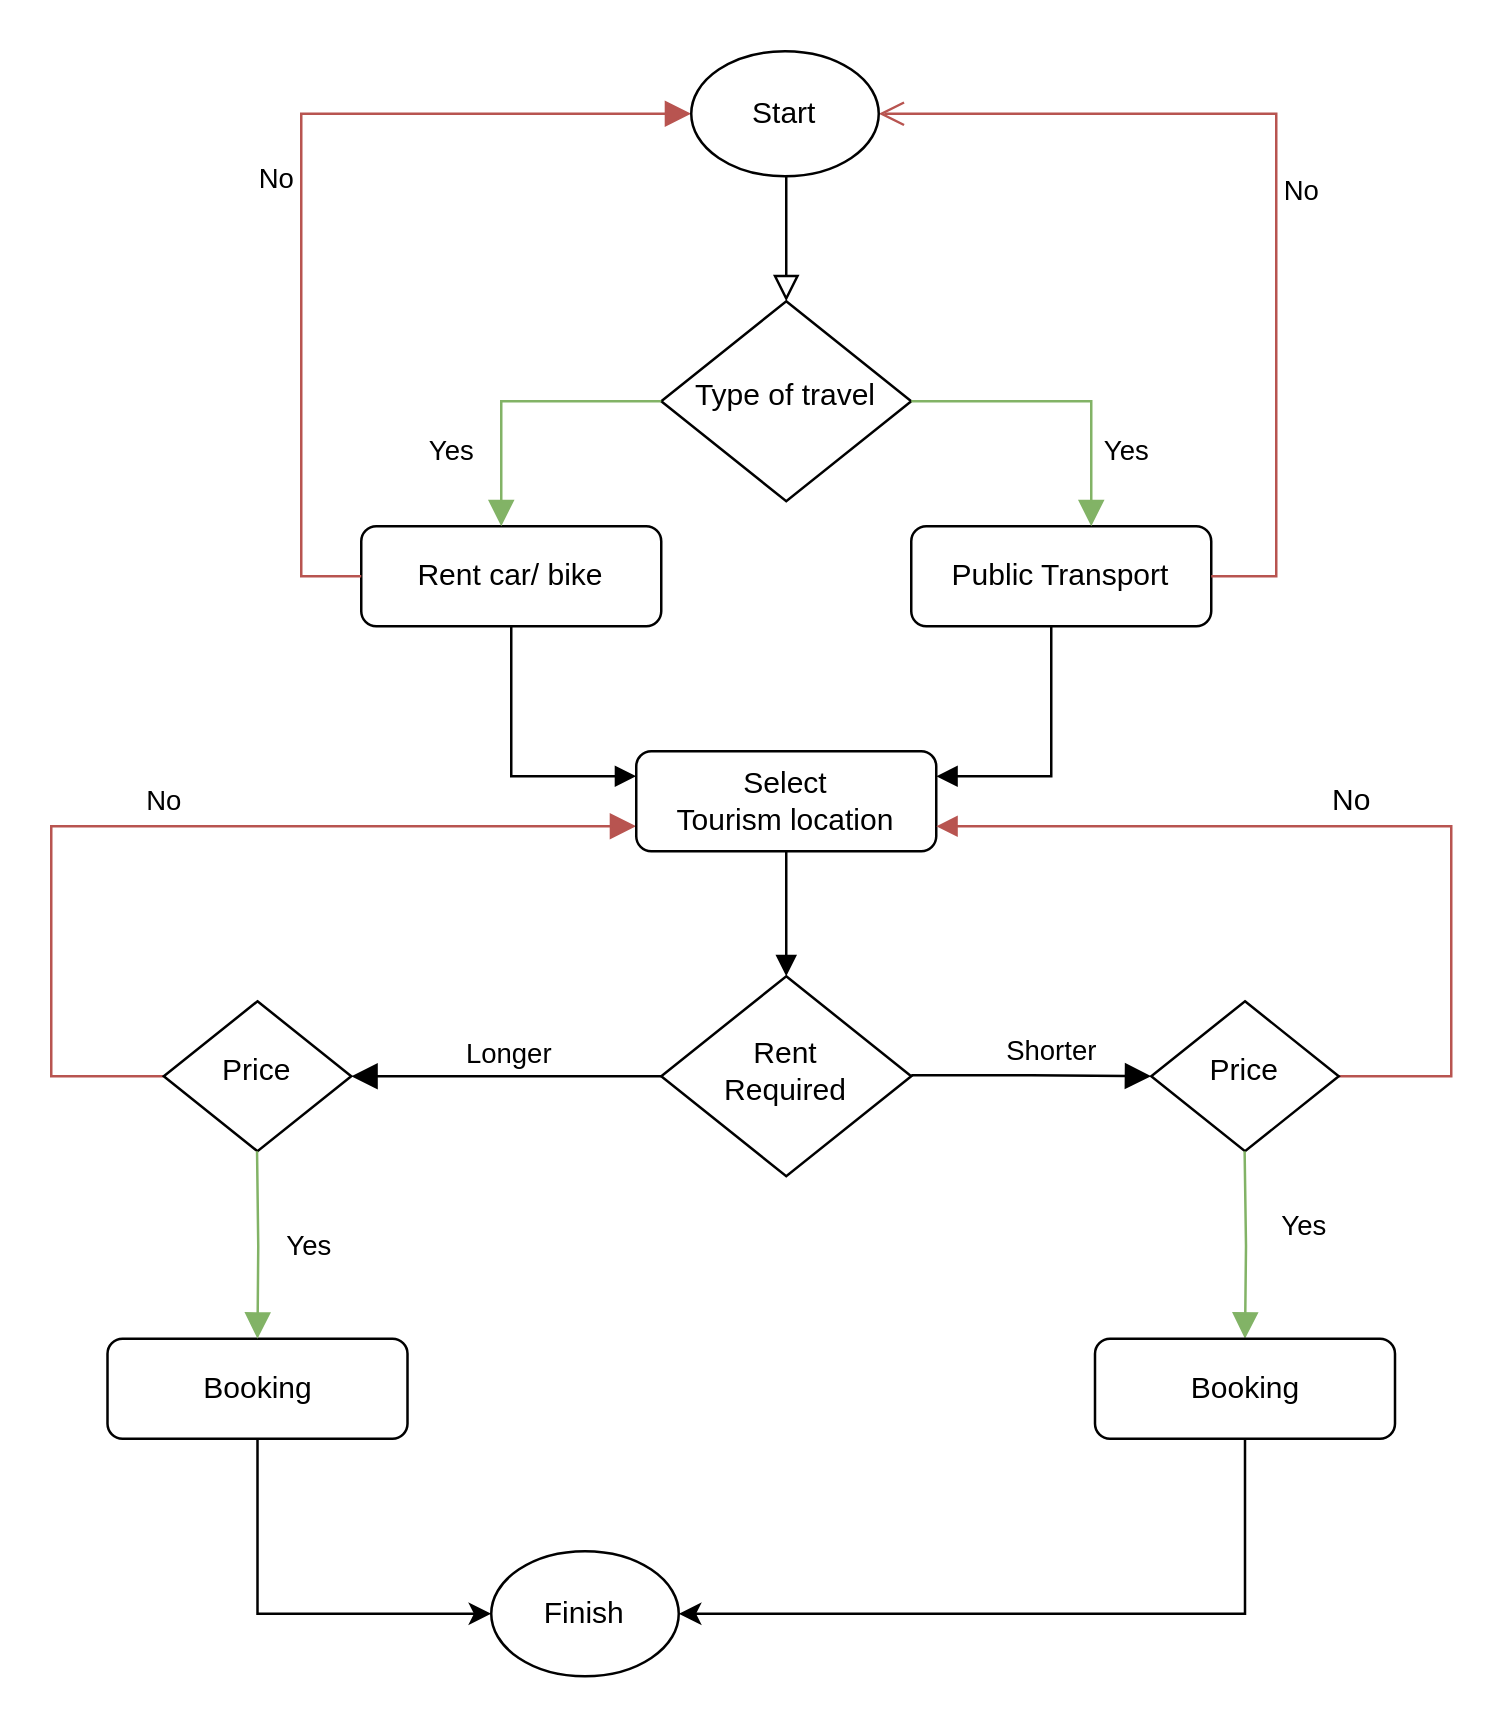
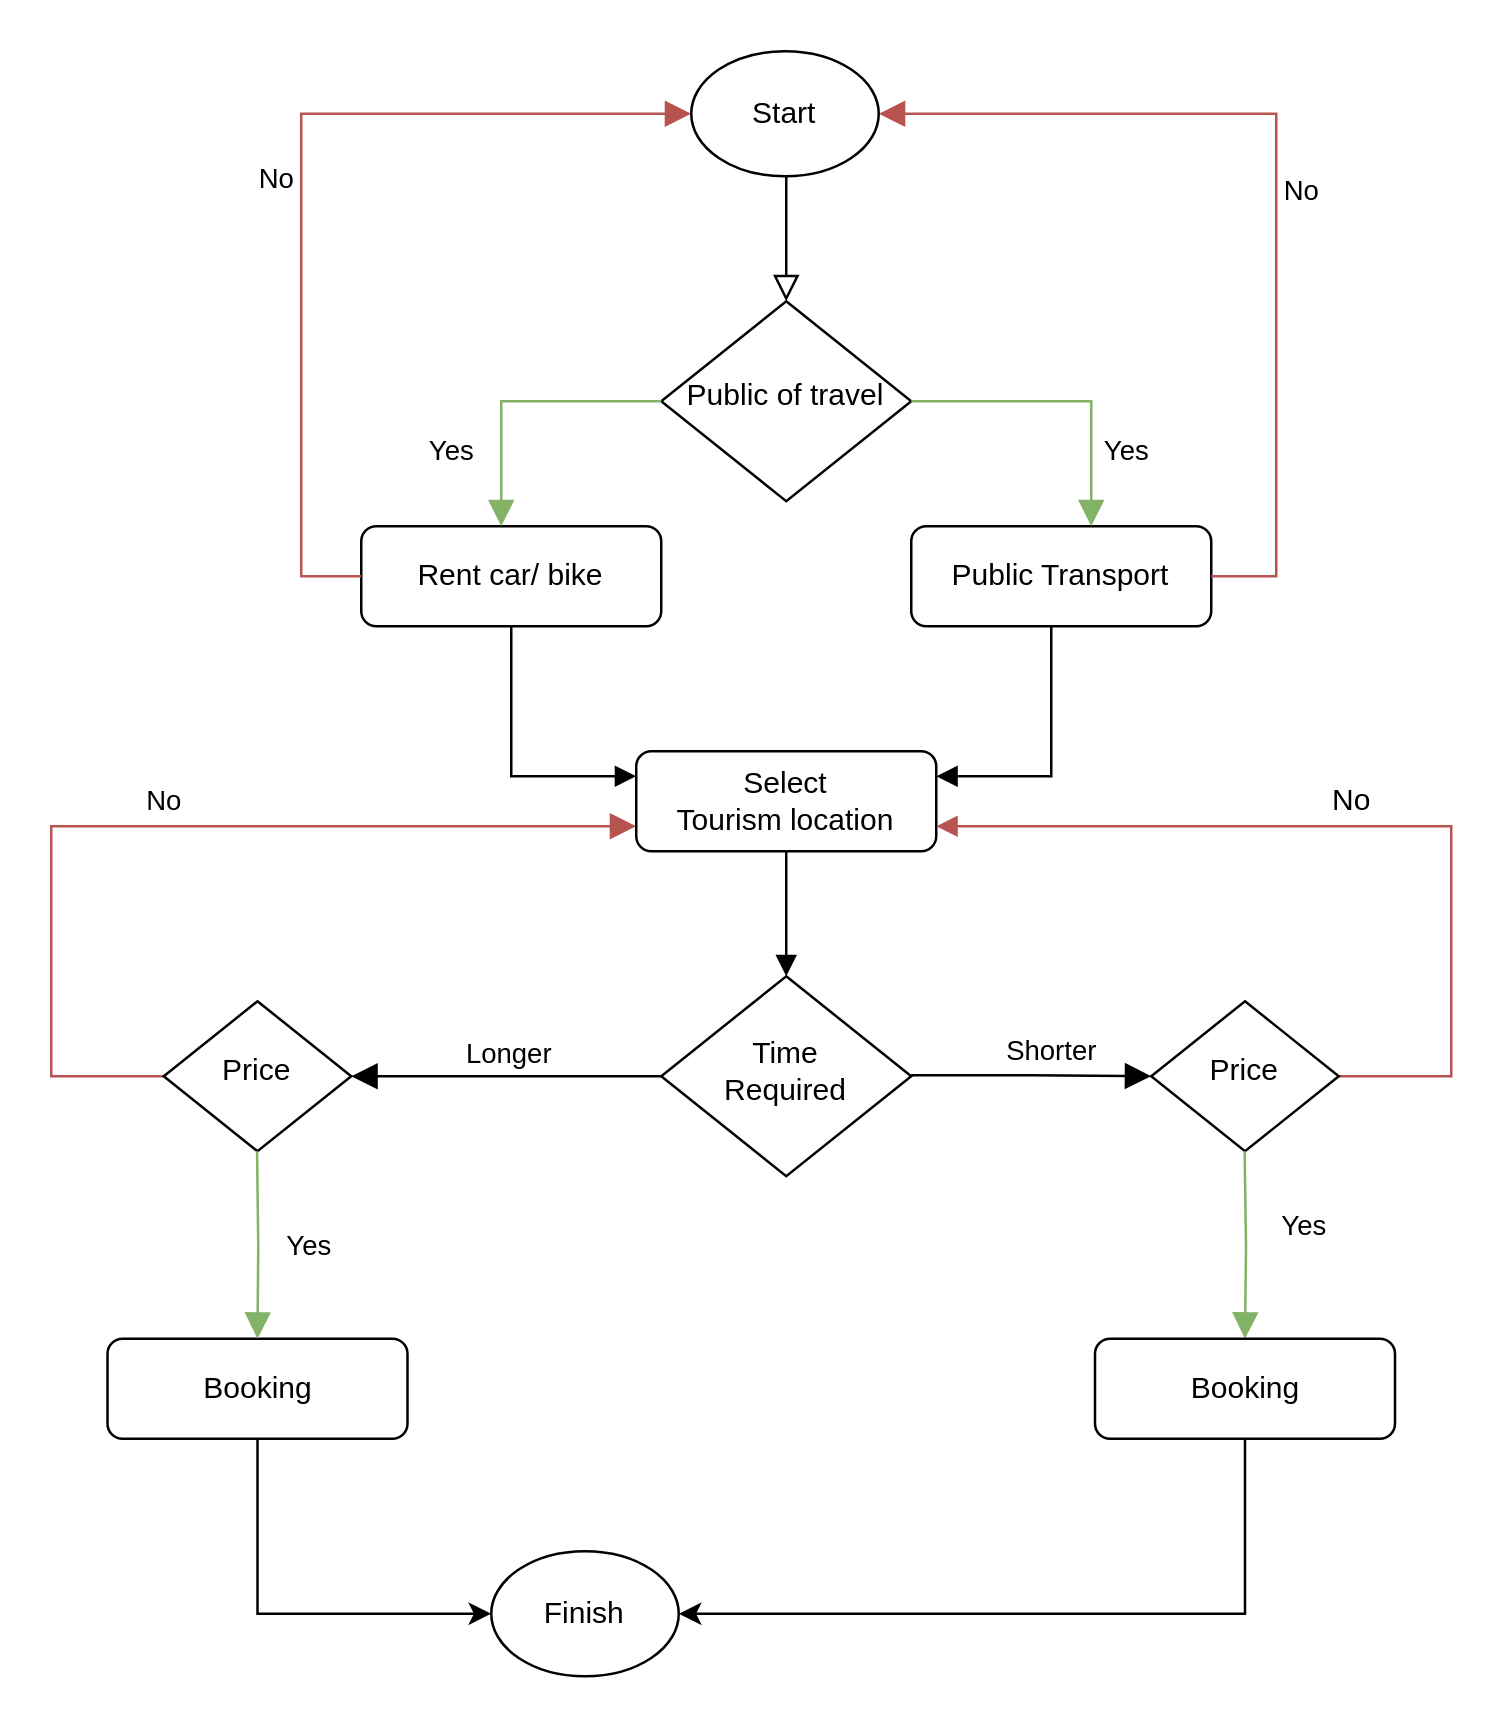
edge "Public Transport" -> "Start": arrowhead open -> block
node "Type of travel": label "Type of travel" -> "Public of travel"
node "Rent Required": label "Rent Required" -> "Time Required"
